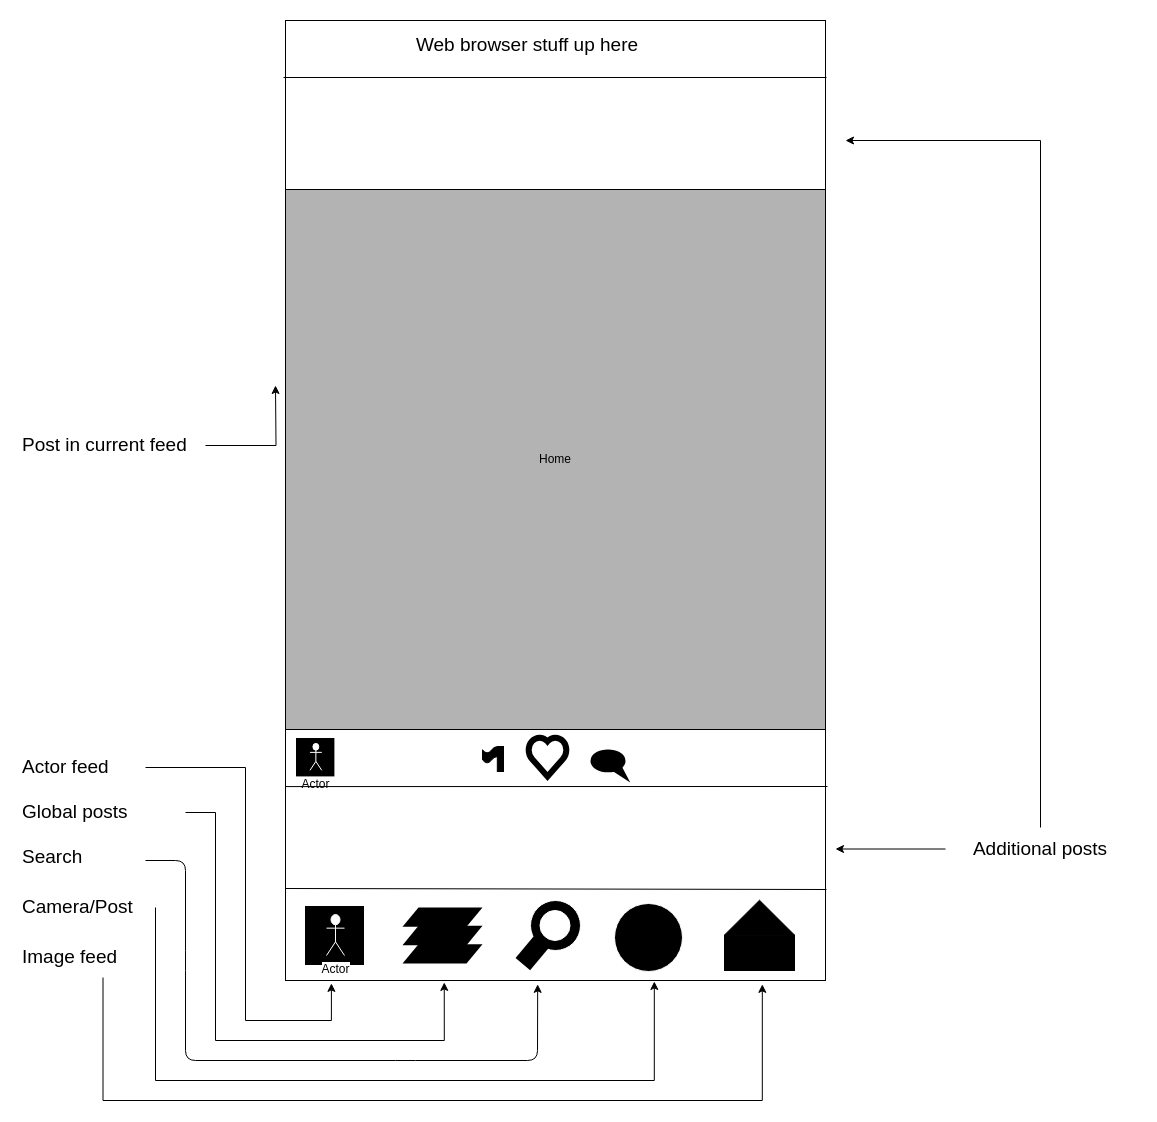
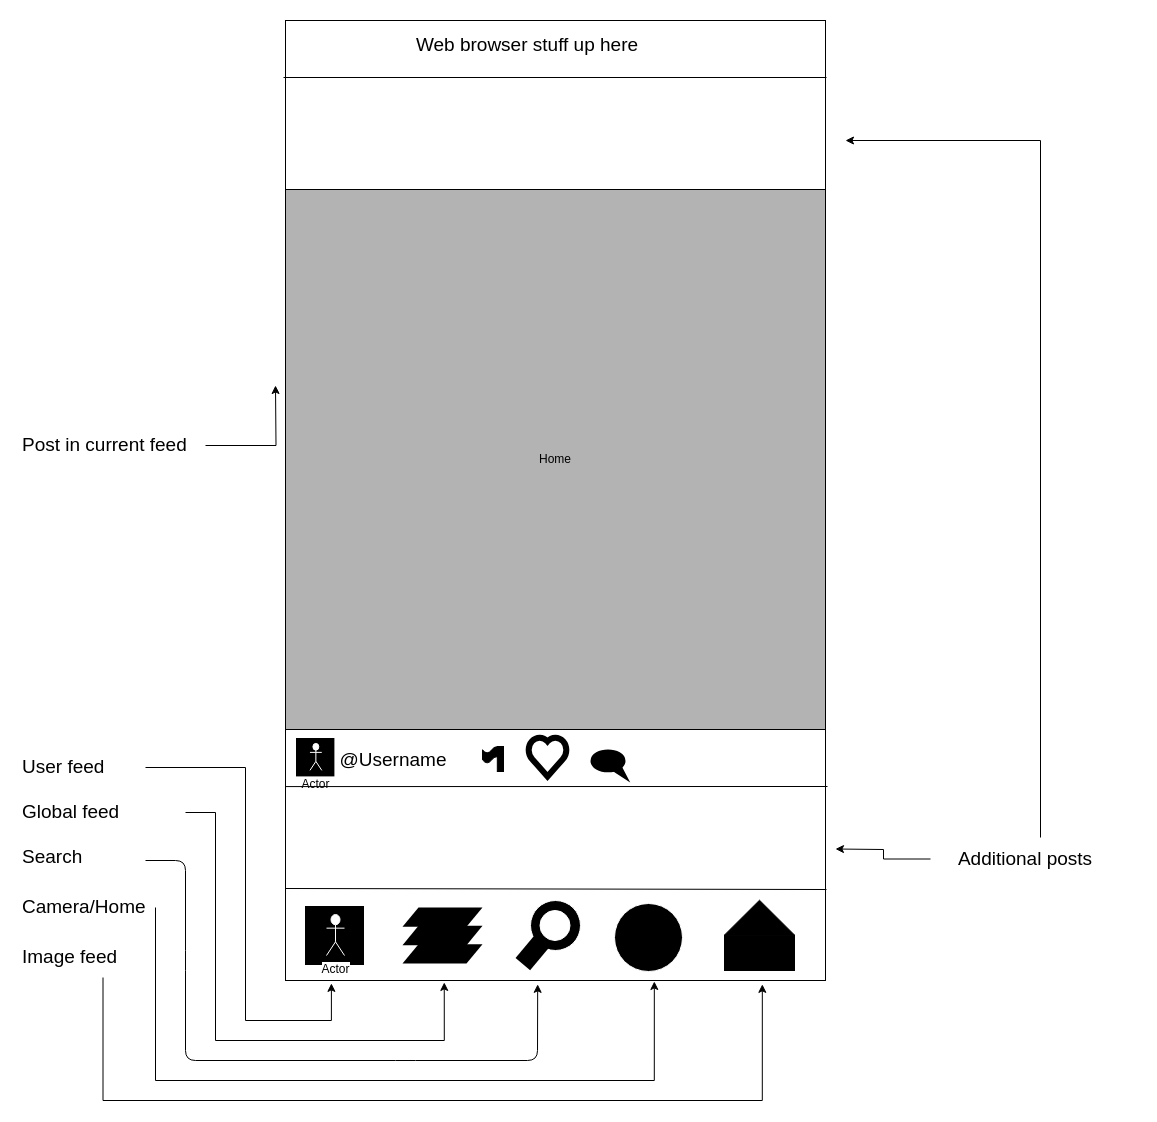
node "@Username": added
node "Actor feed": label "Actor feed" -> "User feed"
node "Global posts": label "Global posts" -> "Global feed"
node "Additional posts": moved (1041, 849) -> (1026, 859)
node "Camera/Post": label "Camera/Post" -> "Camera/Home"
